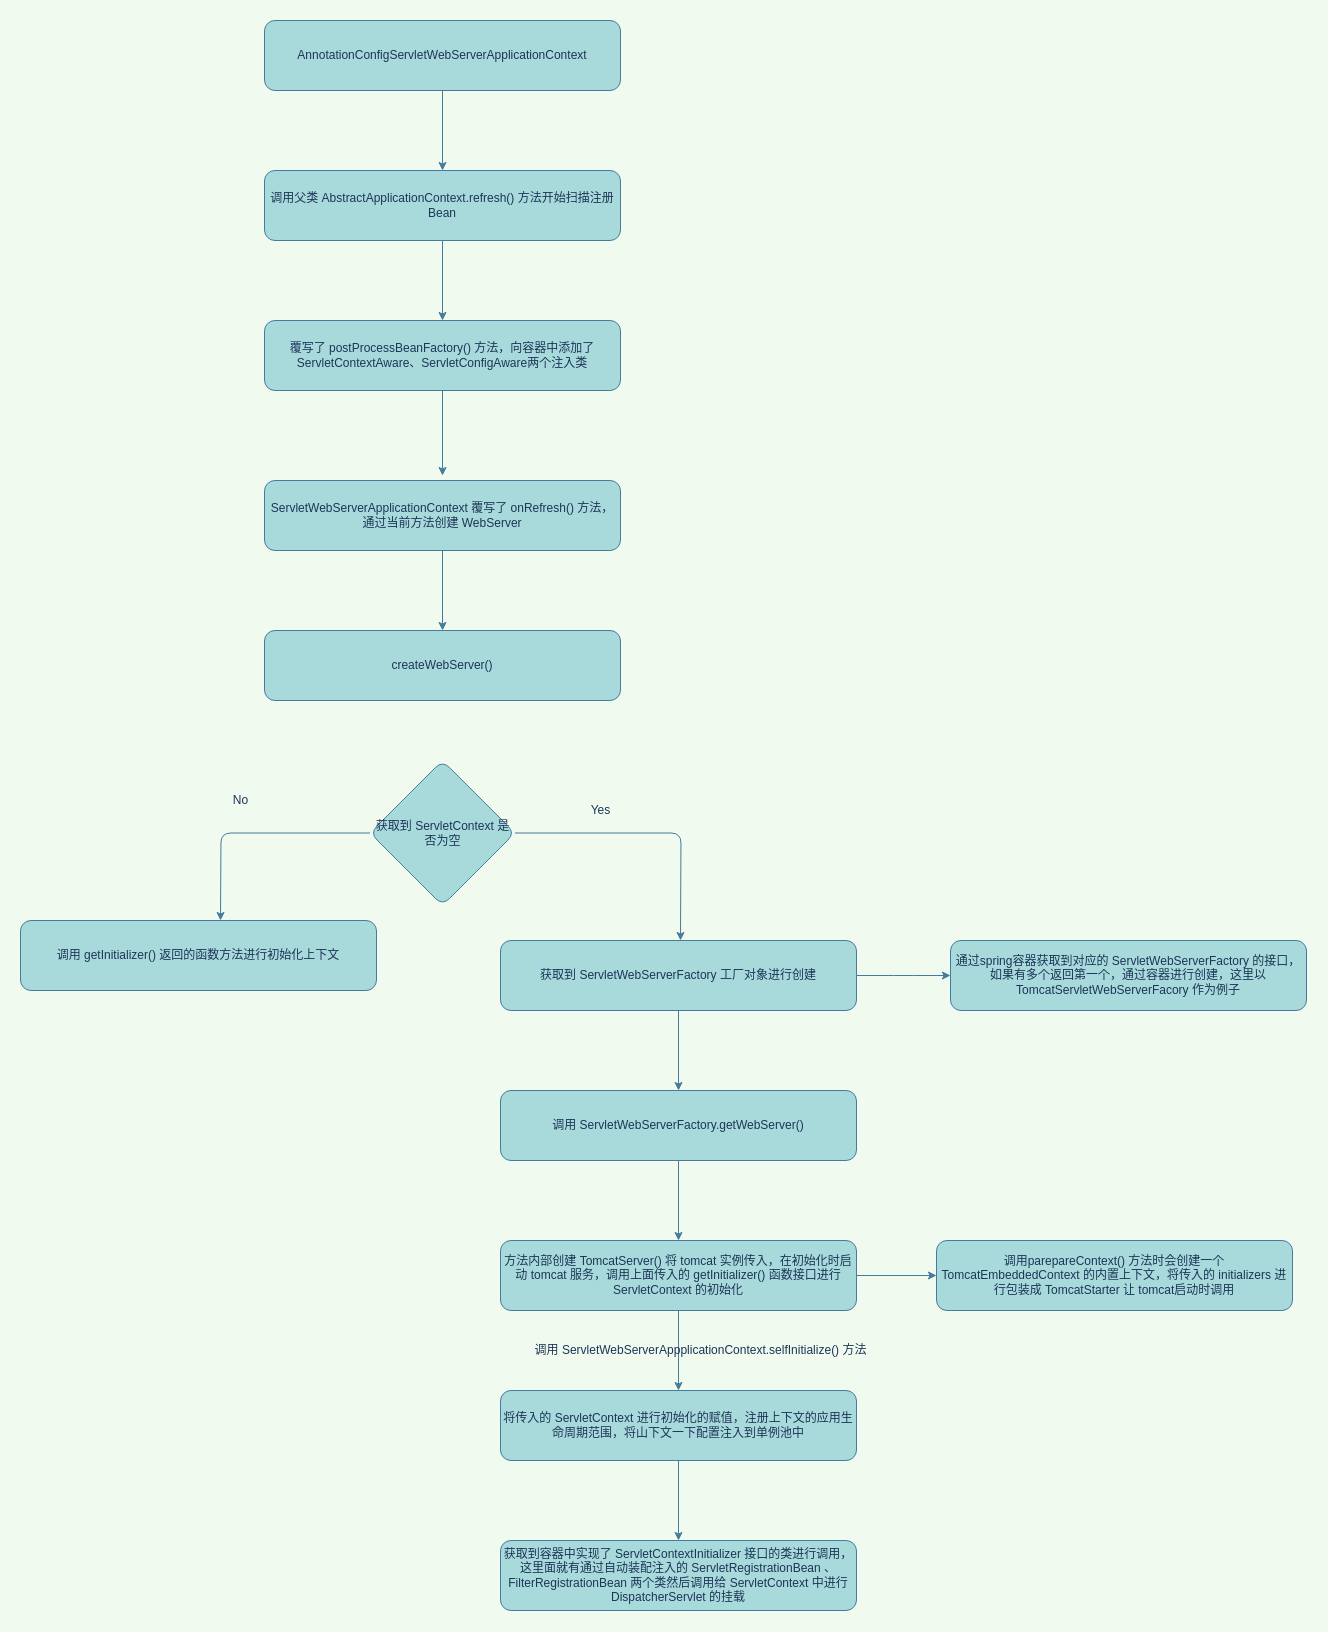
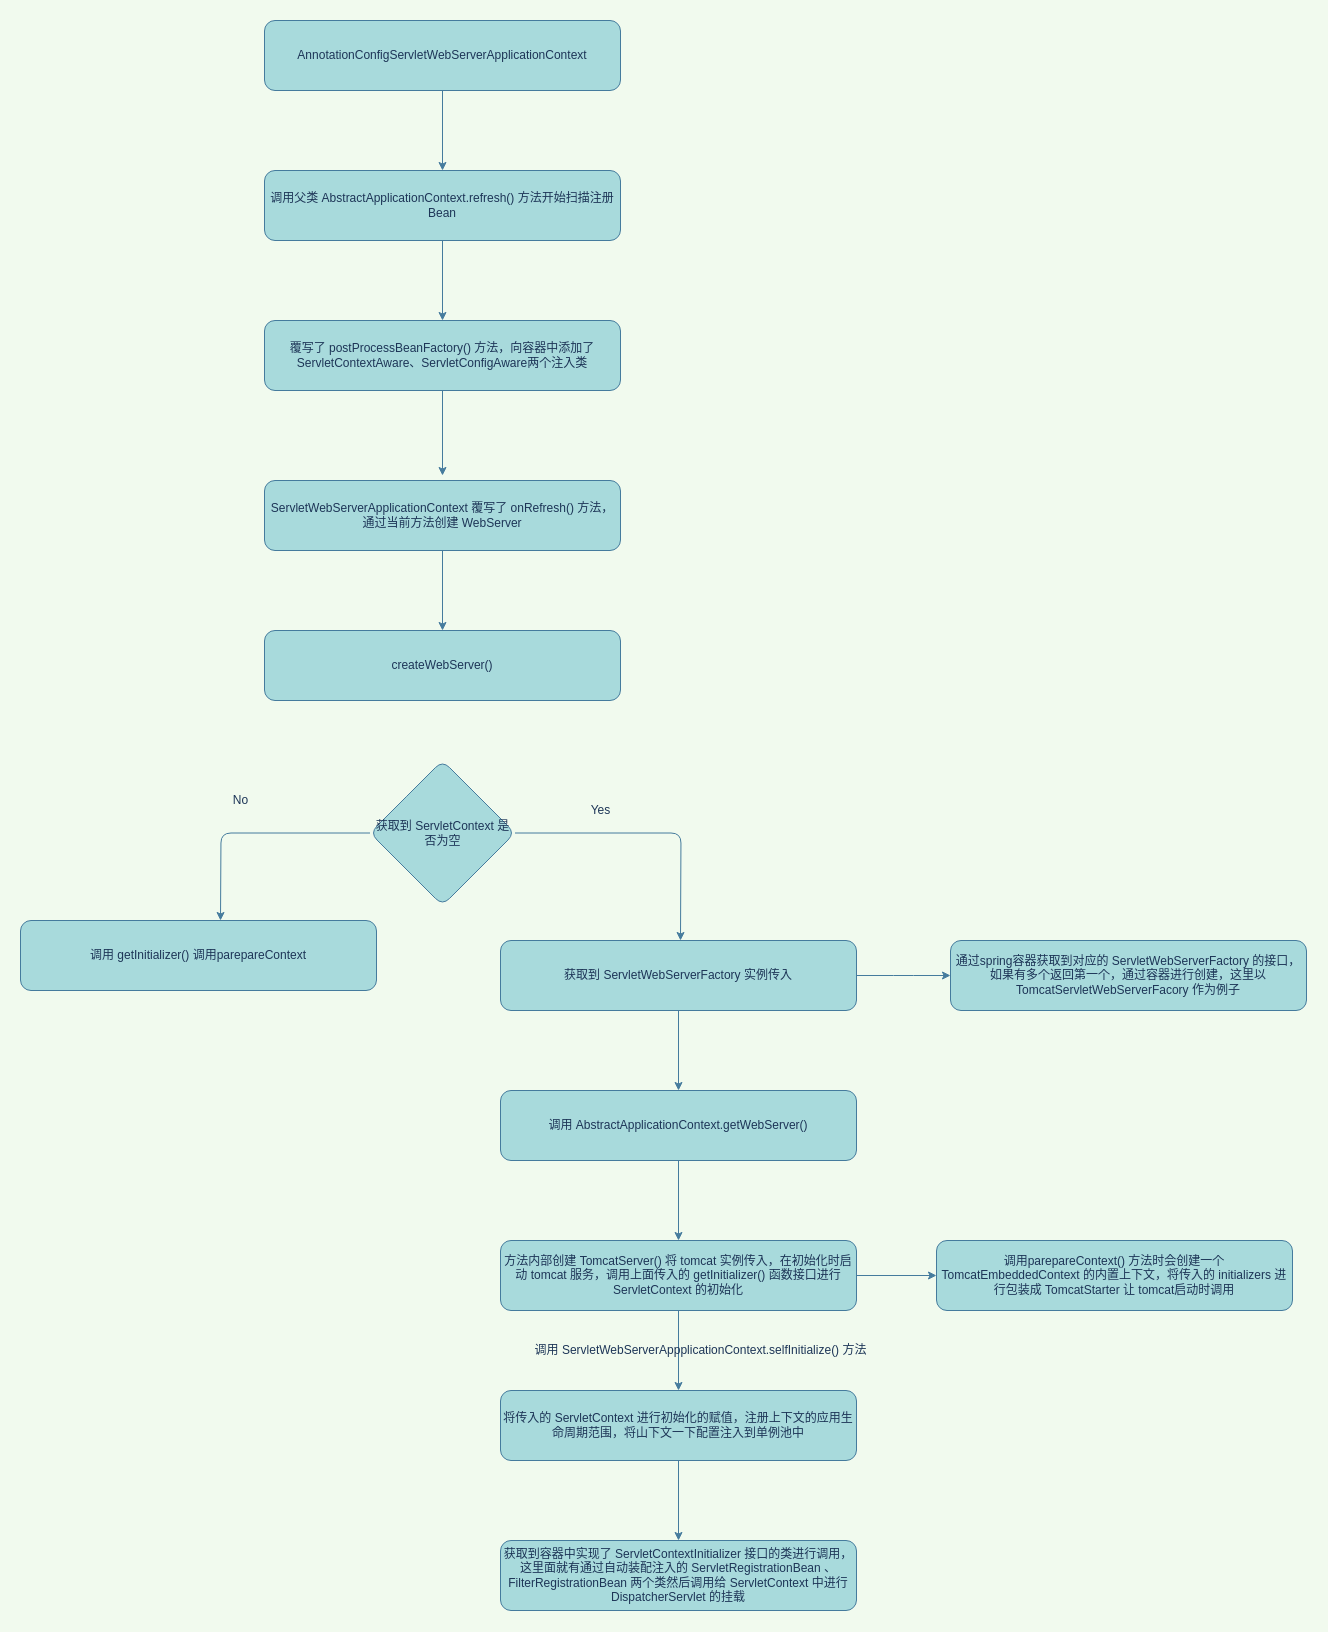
node "调用 getInitializer() 返回的函数方法进行初始化上下文": label "调用 getInitializer() 返回的函数方法进行初始化上下文" -> "调用 getInitializer() 调用parepareContext"
node "获取到 ServletWebServerFactory 工厂对象进行创建": label "获取到 ServletWebServerFactory 工厂对象进行创建" -> "获取到 ServletWebServerFactory 实例传入"
node "调用 ServletWebServerFactory.getWebServer()": label "调用 ServletWebServerFactory.getWebServer()" -> "调用 AbstractApplicationContext.getWebServer()"
